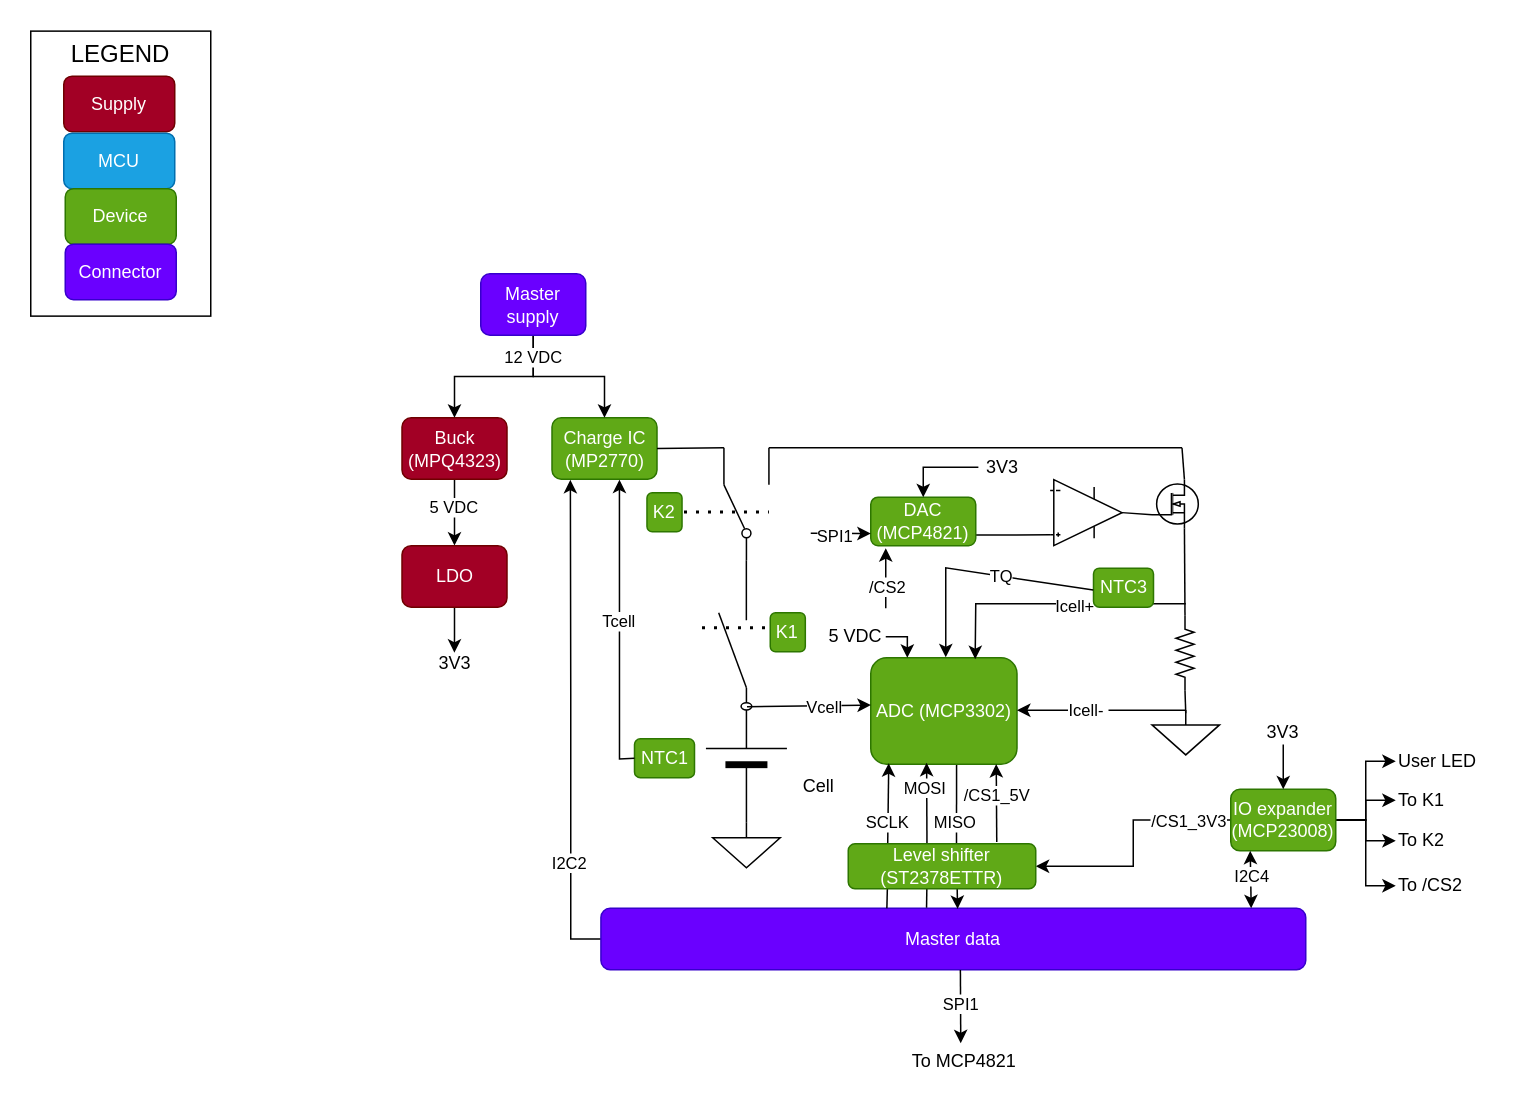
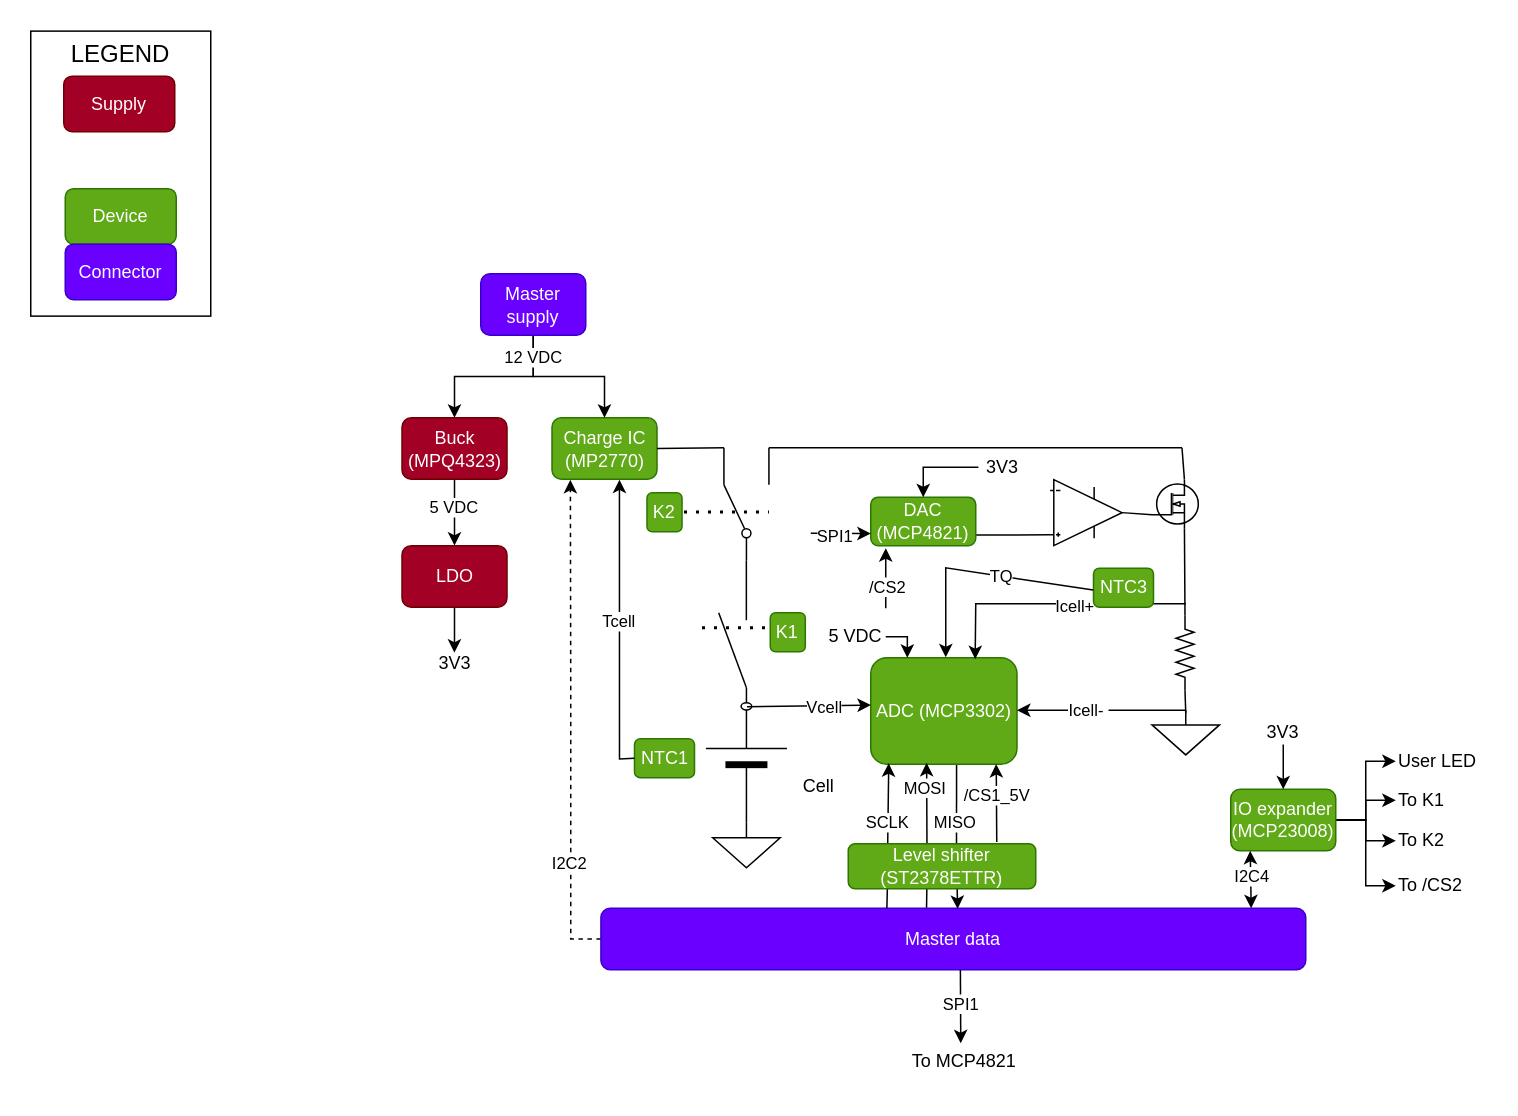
node "MCU": removed
edge "Master data" -> "Charge IC (MP2770)": style solid -> dashed
edge "IO expander (MCP23008)" -> "Level shifter (ST2378ETTR)": removed, label "/CS1_3V3"
